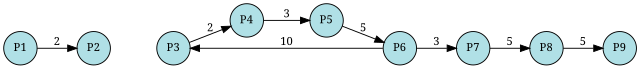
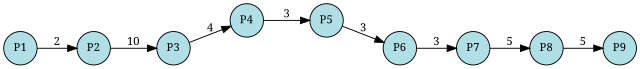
edge "P3" -> "P4": label "2" -> "4"
edge "P5" -> "P6": label "5" -> "3"
edge "P6" -> "P3": now "P2" -> "P3"
